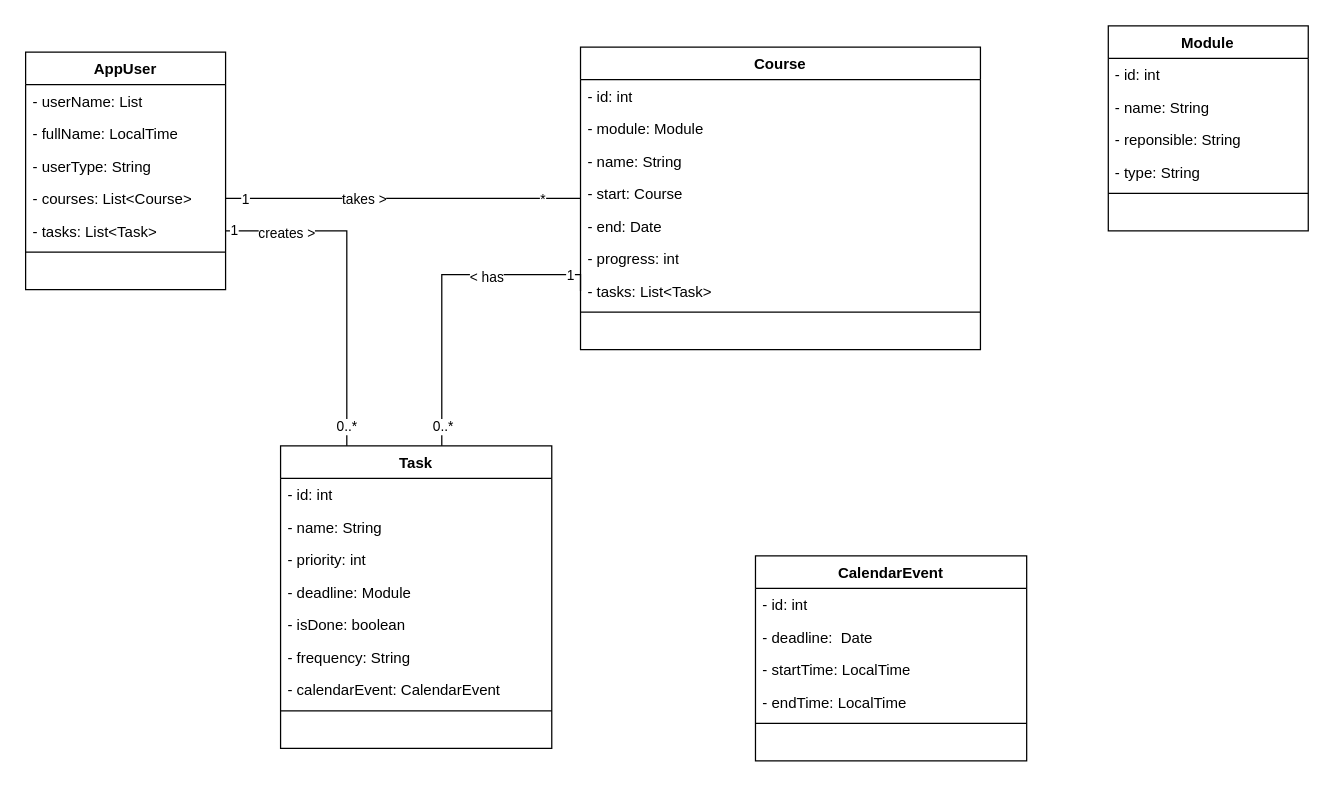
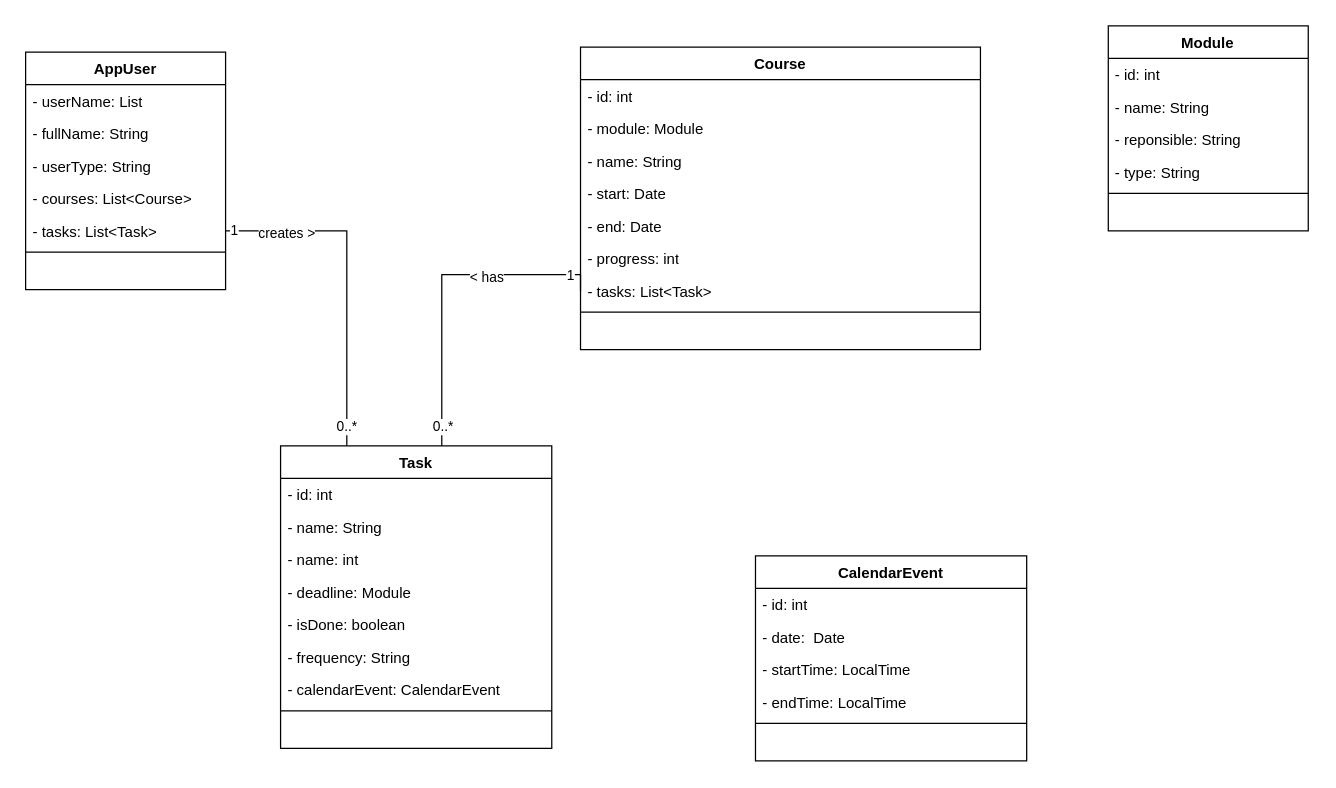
node "- fullName: LocalTime": label "- fullName: LocalTime" -> "- fullName: String"
node "- start: Course": label "- start: Course" -> "- start: Date"
edge "- courses: List<Course>" -- "Course": removed, labels "1", "takes >", "*"
node "- priority: int": label "- priority: int" -> "- name: int"
node "- deadline: Date": label "- deadline: Date" -> "- date: Date"
